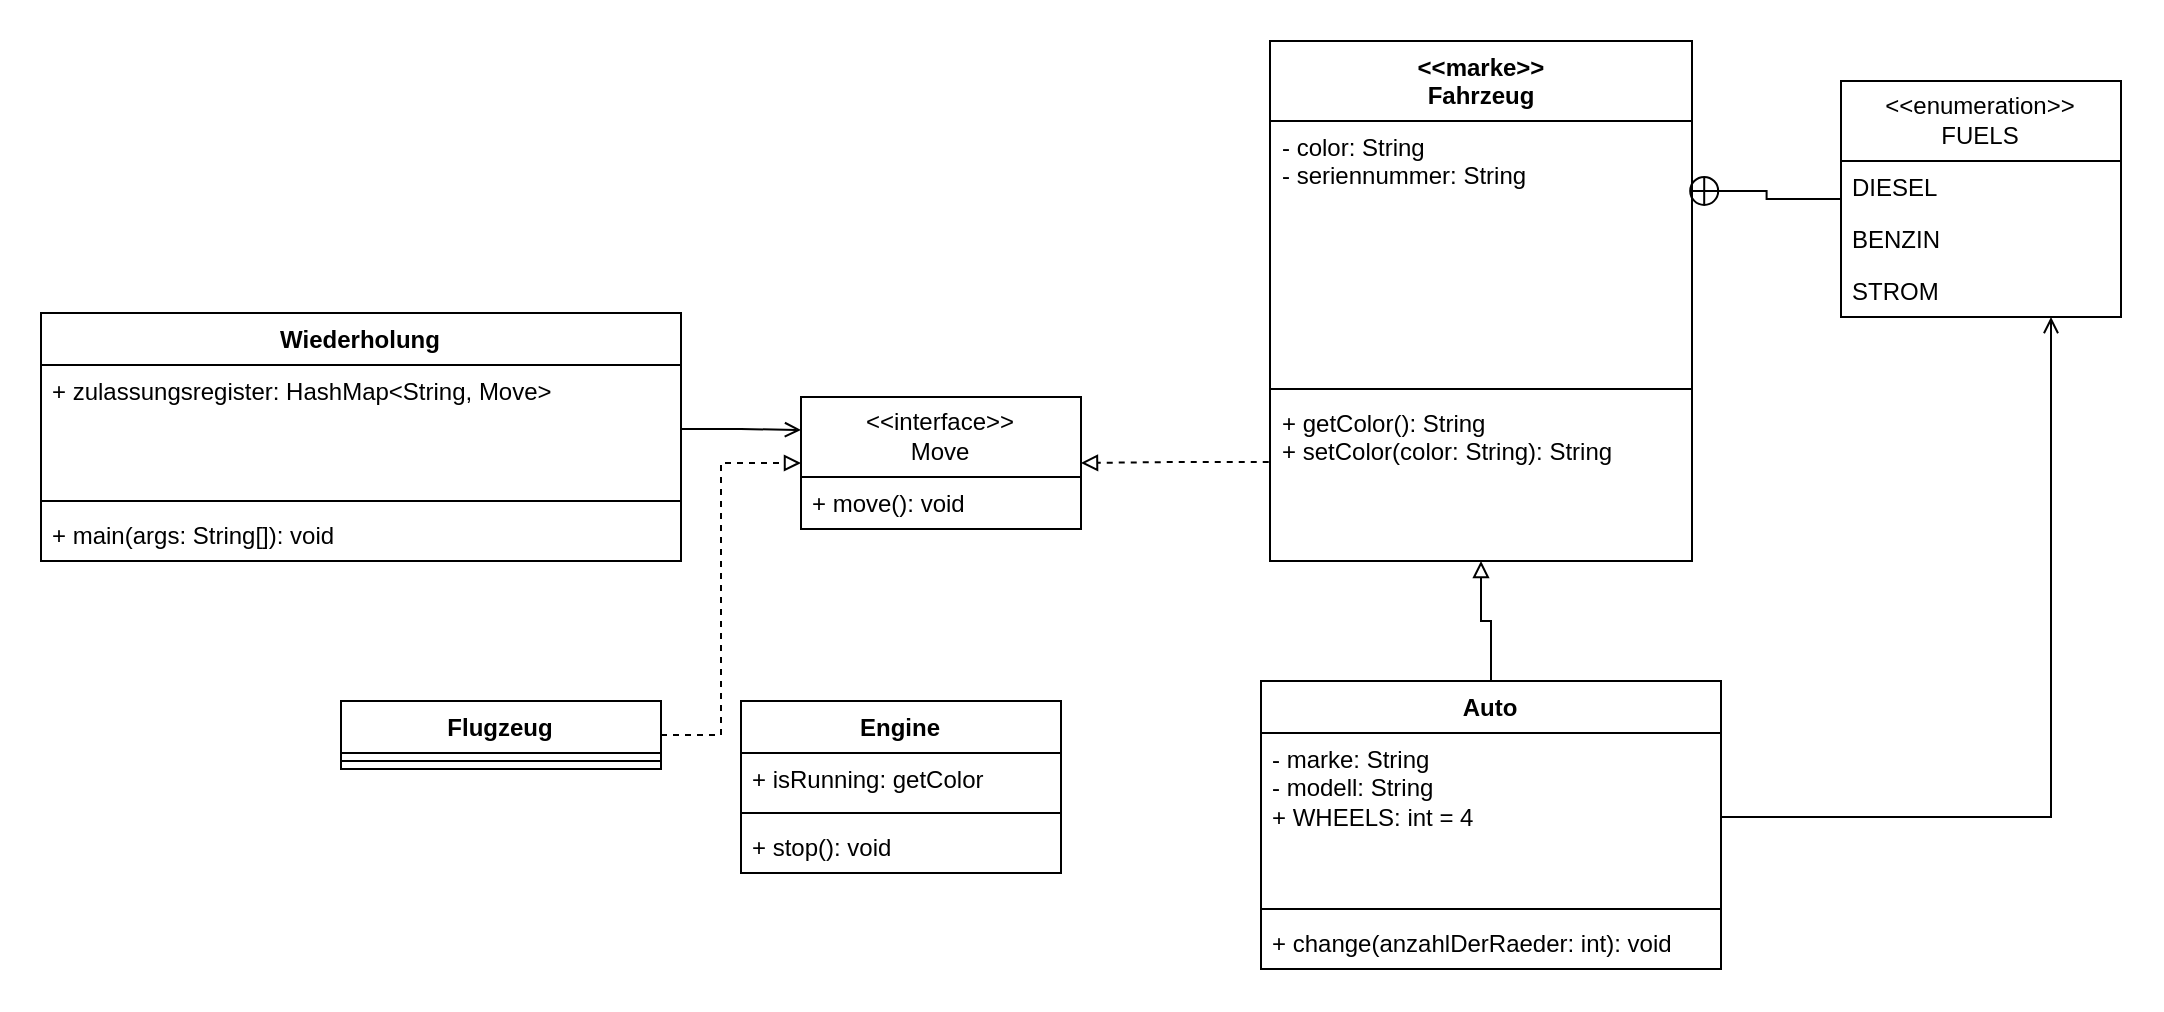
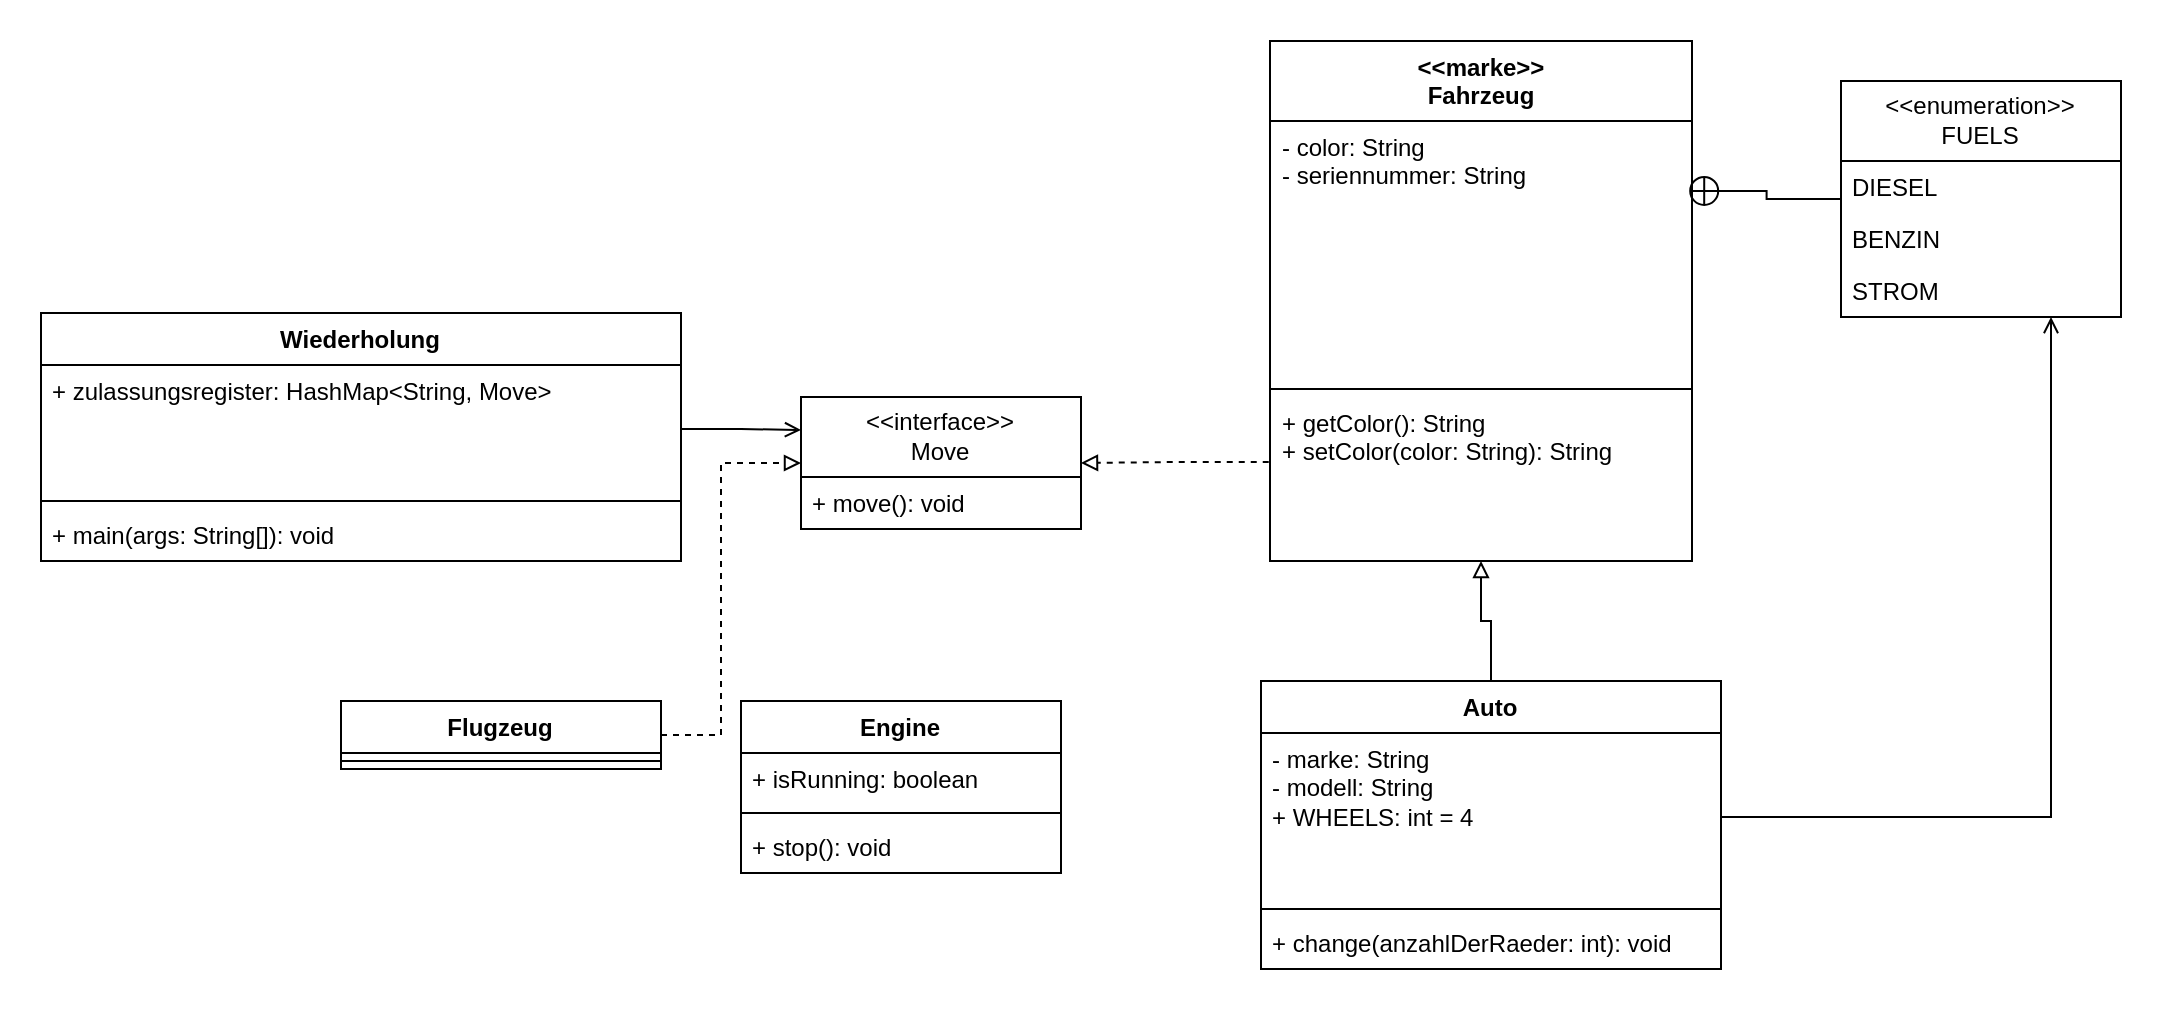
node "+ isRunning: getColor": label "+ isRunning: getColor" -> "+ isRunning: boolean"
